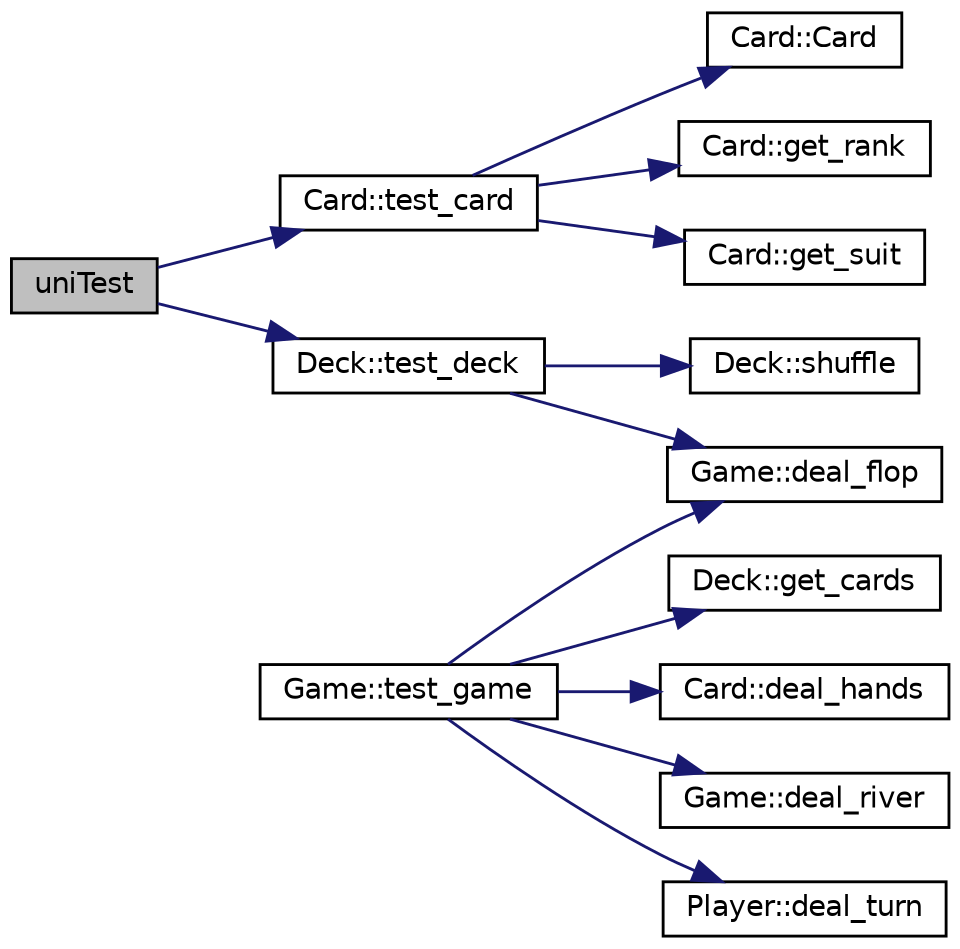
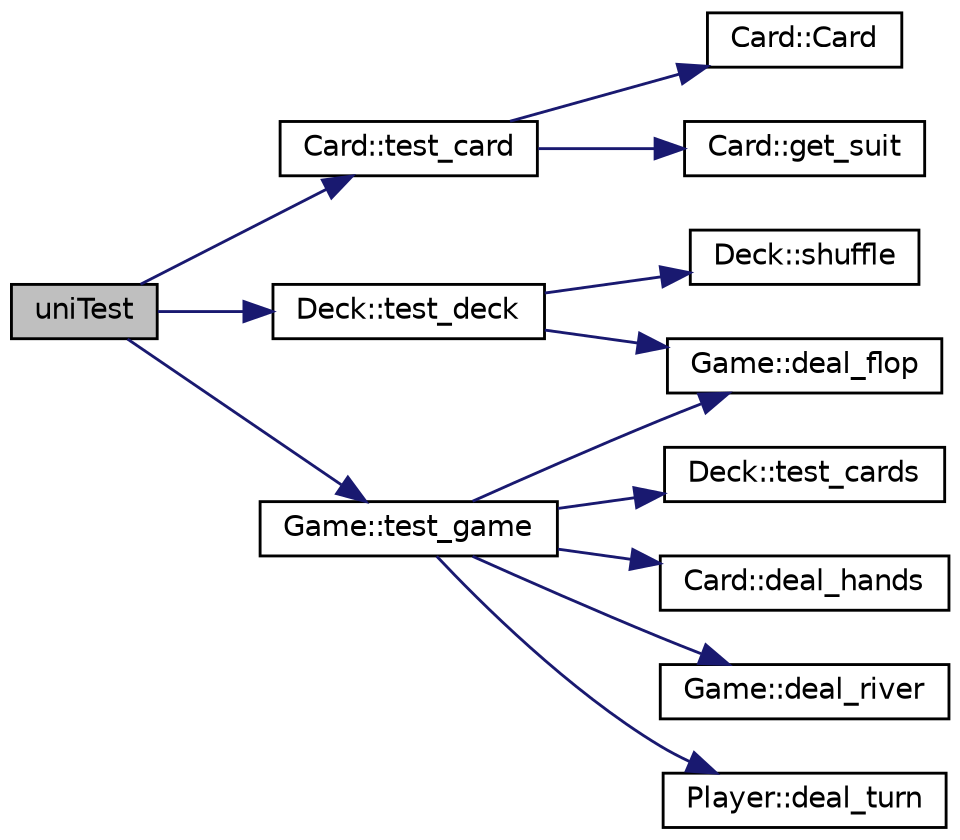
node "Card::get_rank": removed
edge "uniTest" -> "Game::test_game": added
node "Deck::get_cards": label "Deck::get_cards" -> "Deck::test_cards"
